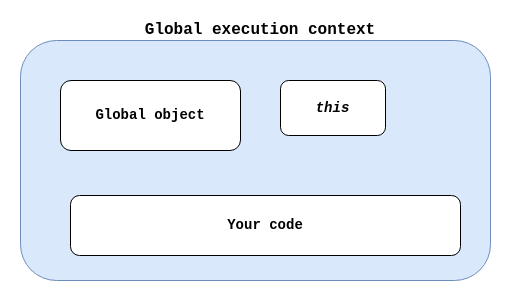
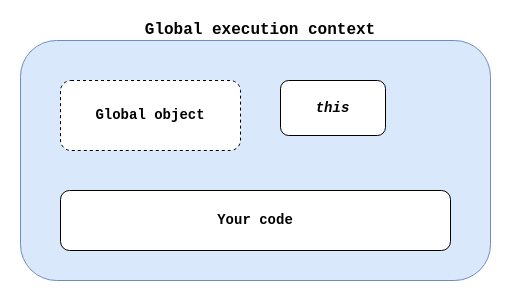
node "Global object": style solid -> dashed
node "Your code": moved (266, 226) -> (256, 221)
